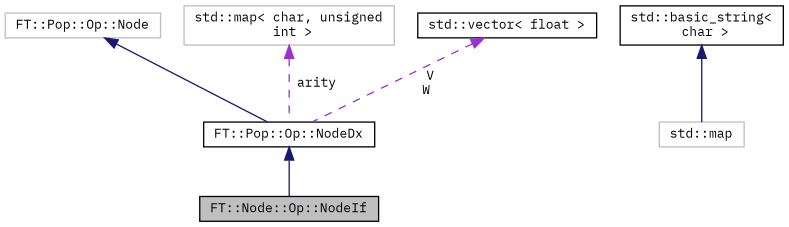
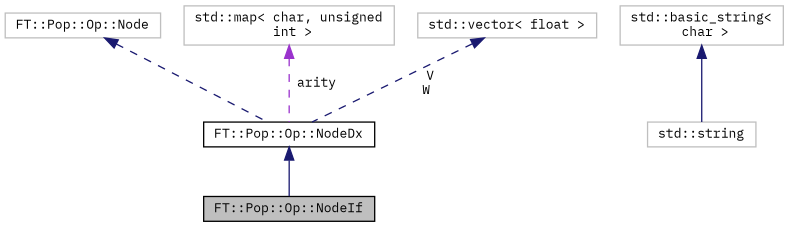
node "std::vector< float >": color black -> grey75
node "std::basic_string< char >": color black -> grey75
edge "FT::Pop::Op::NodeDx" -> "FT::Pop::Op::Node": style solid -> dashed
edge "FT::Pop::Op::NodeDx" -> "std::vector< float >": color darkorchid3 -> midnightblue
node "std::map": label "std::map" -> "std::string"
node "FT::Node::Op::NodeIf": label "FT::Node::Op::NodeIf" -> "FT::Pop::Op::NodeIf"
